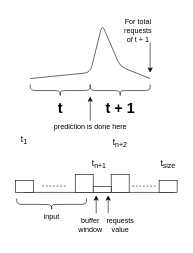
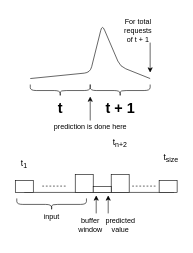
node "t1": moved (24, 139) -> (24, 163)
node "tn+1": removed
node "tsize": moved (168, 163) -> (171, 157)
node "requests value": label "requests value" -> "predicted value"
